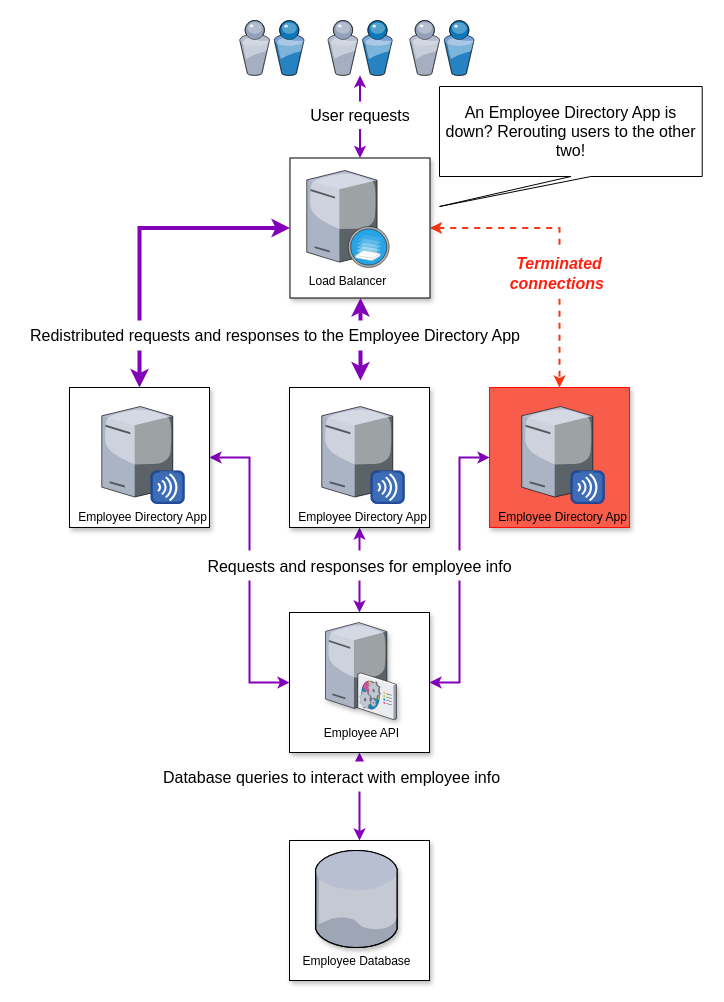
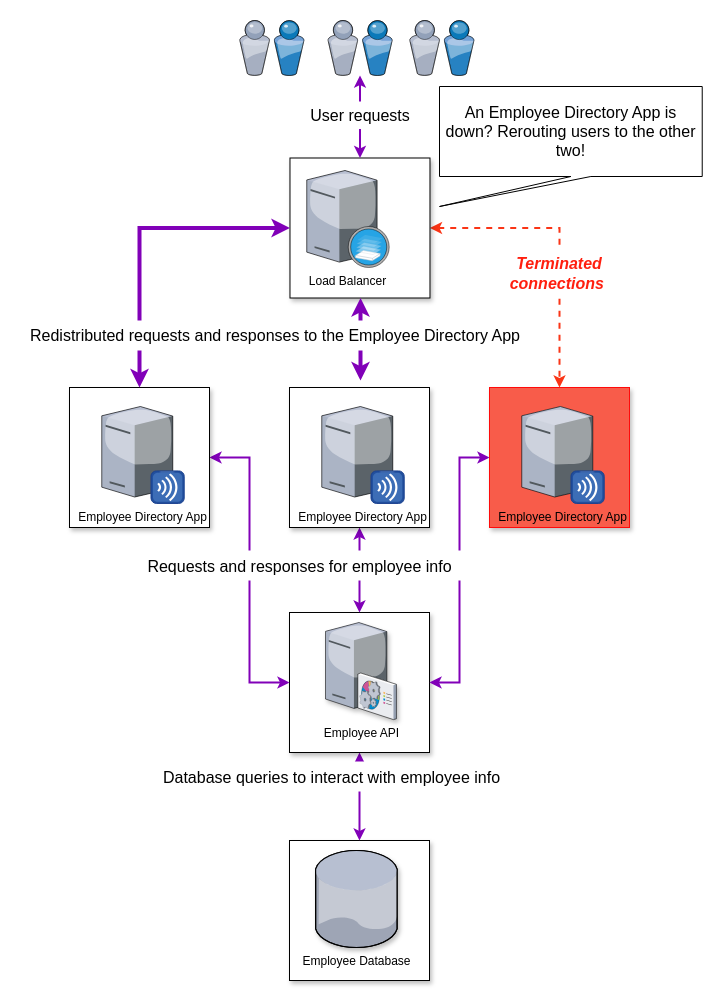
node "Requests and responses for employee info": size 520x30 -> 400x30
